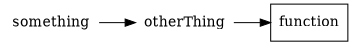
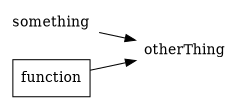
edge "otherThing" -> "function": reversed
